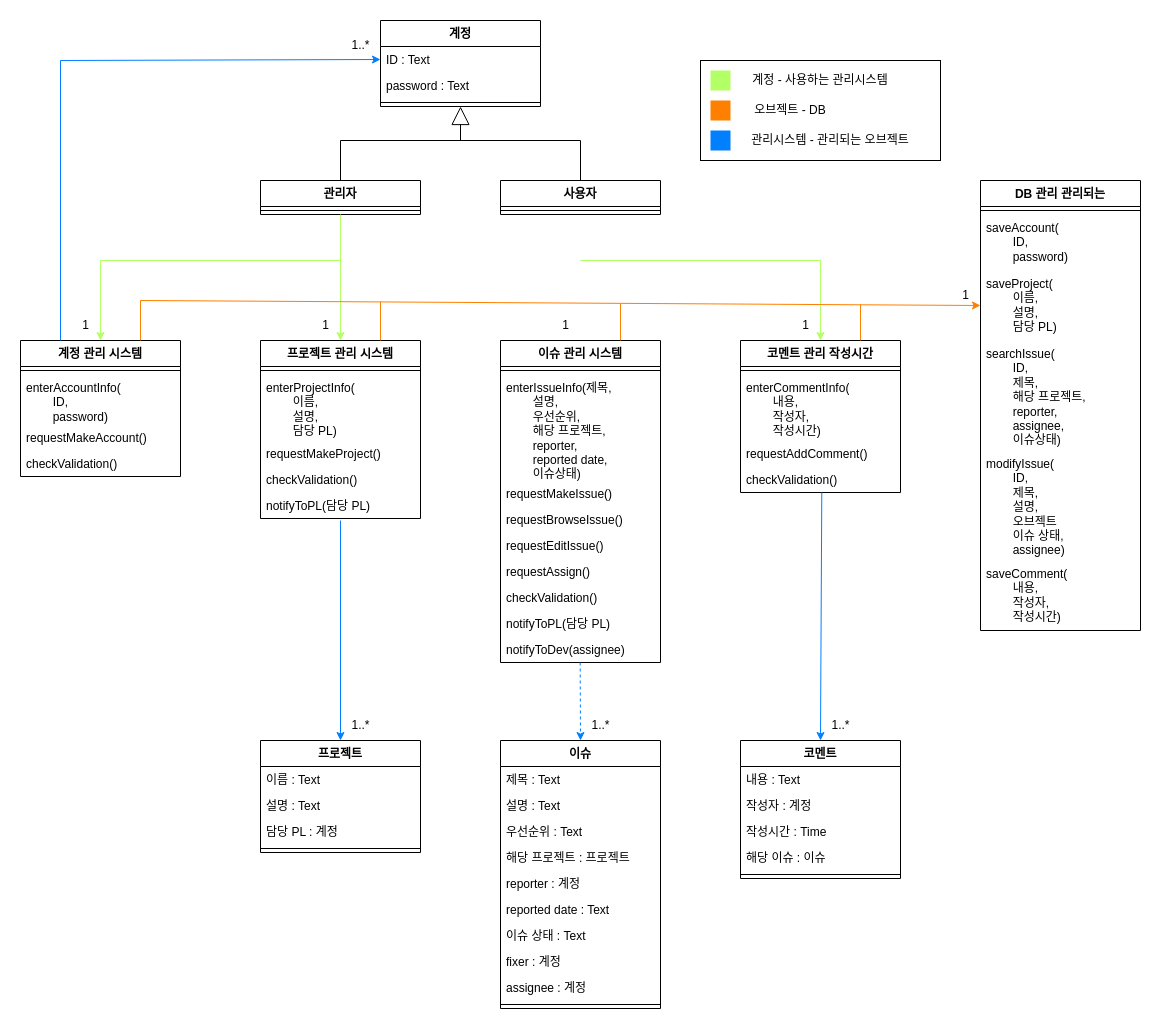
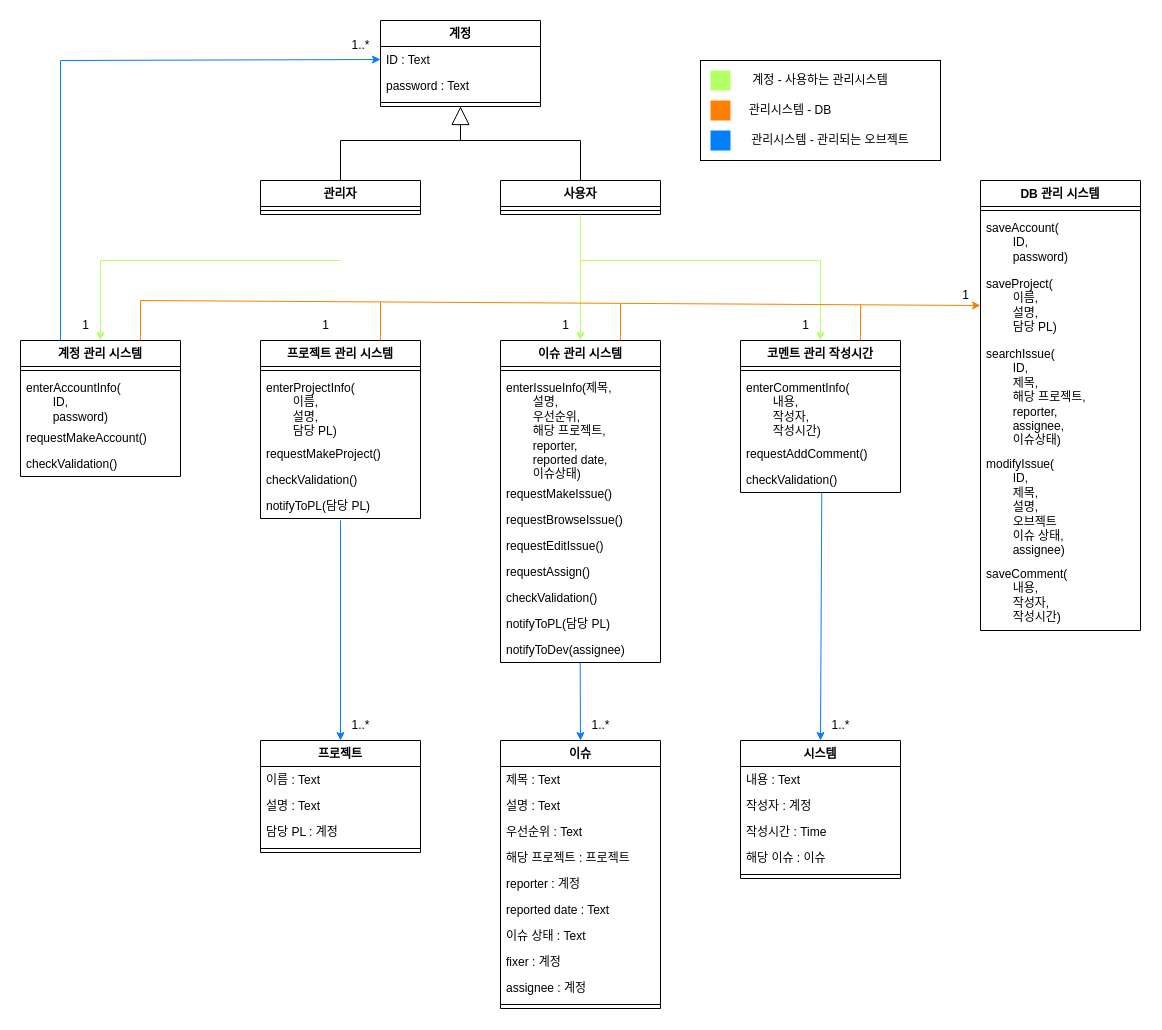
node "오브젝트 - DB": label "오브젝트 - DB" -> "관리시스템 - DB"
node "DB 관리 관리되는": label "DB 관리 관리되는" -> "DB 관리 시스템"
edge "관리자" -> "프로젝트 관리 시스템": removed
edge "사용자" -> "이슈 관리 시스템": added
edge "notifyToDev(assignee)" -> "이슈": style dashed -> solid
node "코멘트": label "코멘트" -> "시스템"
